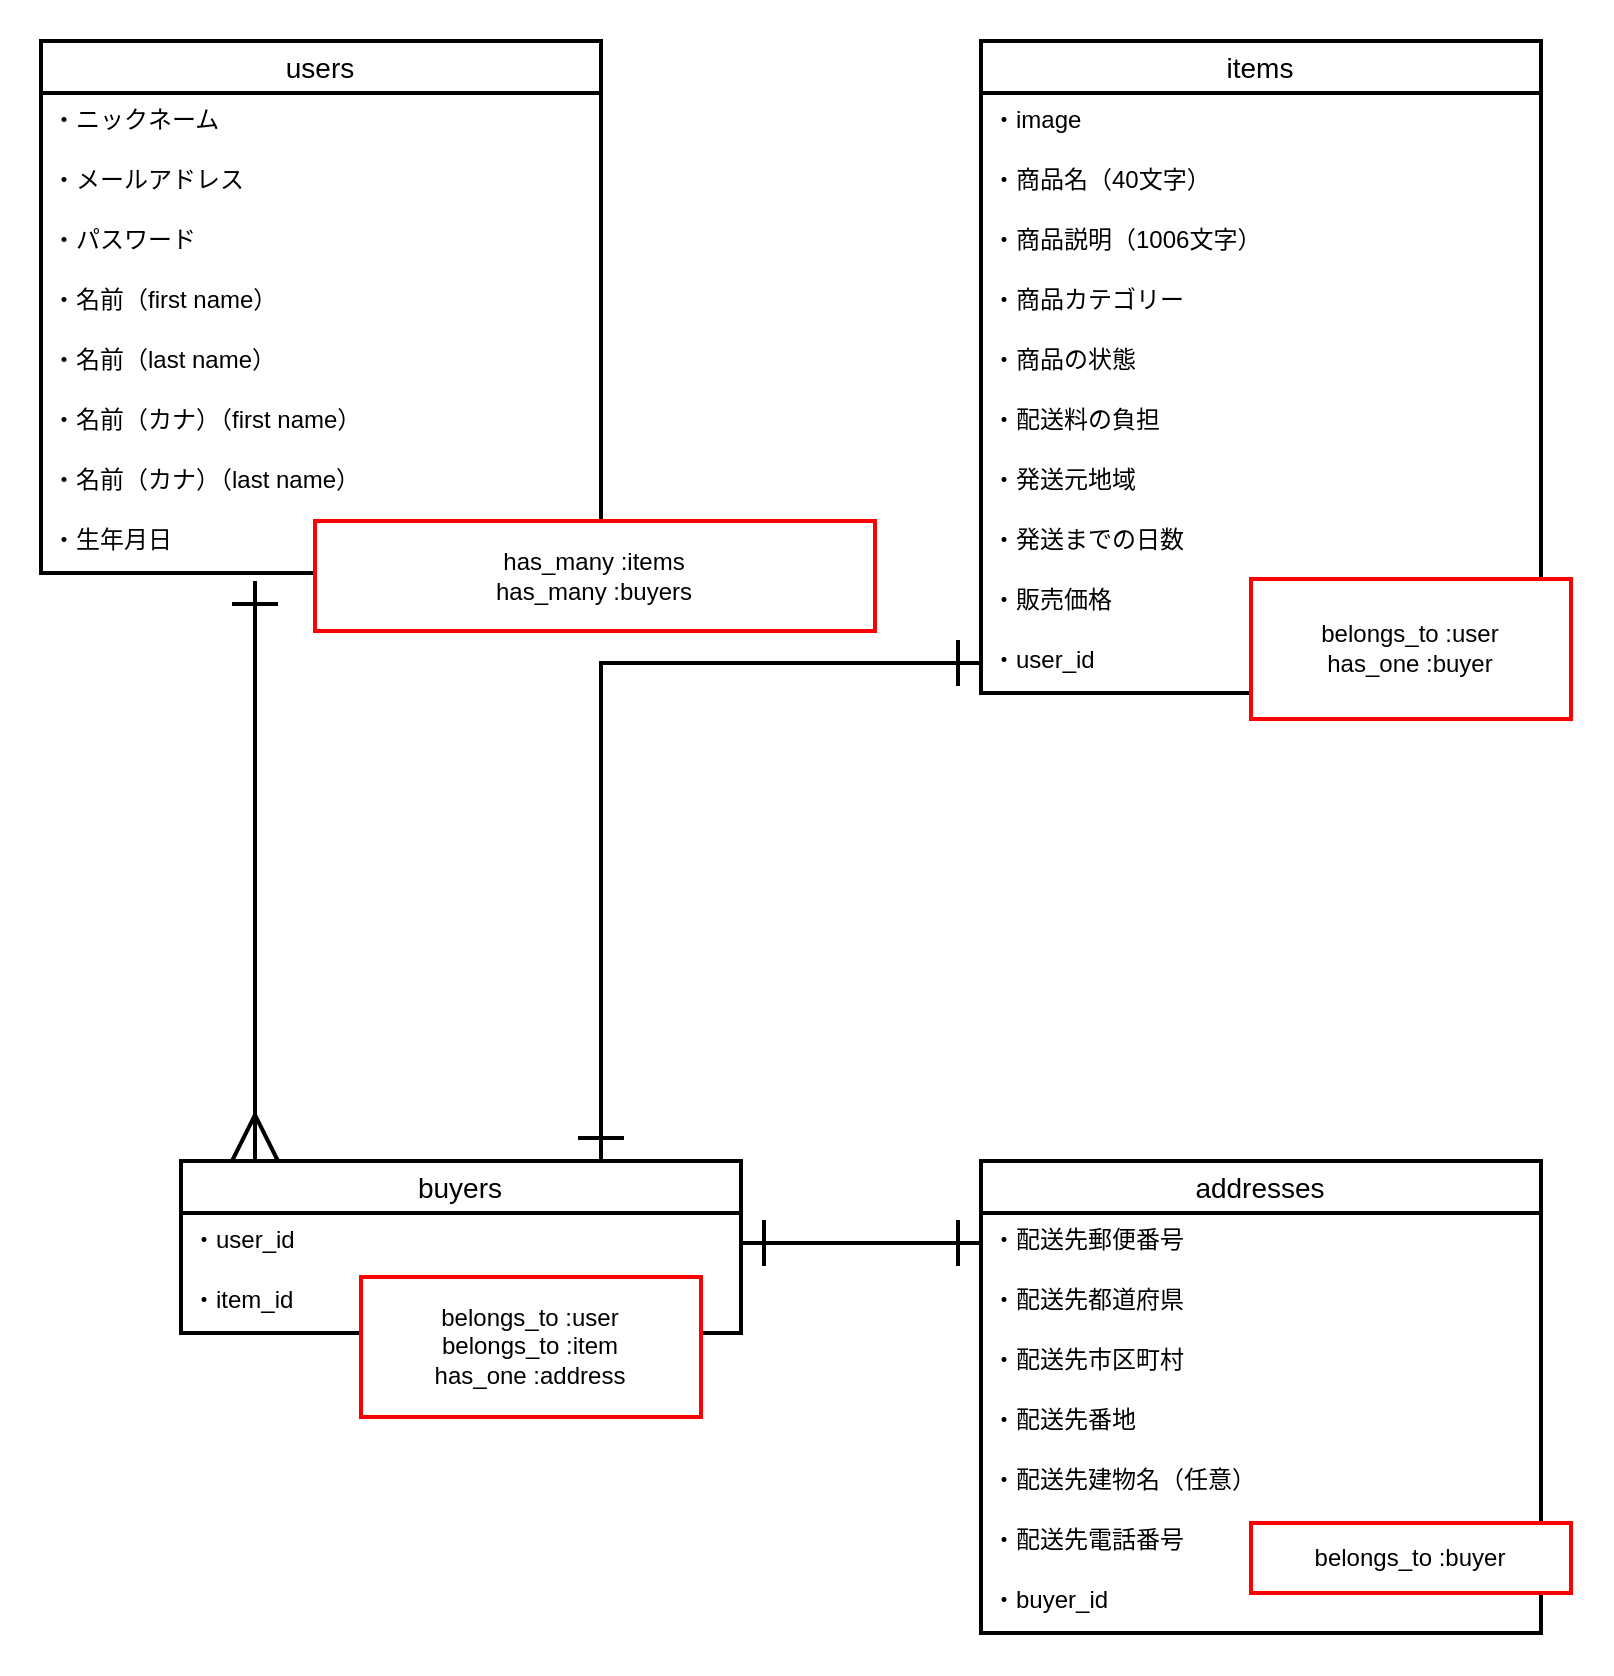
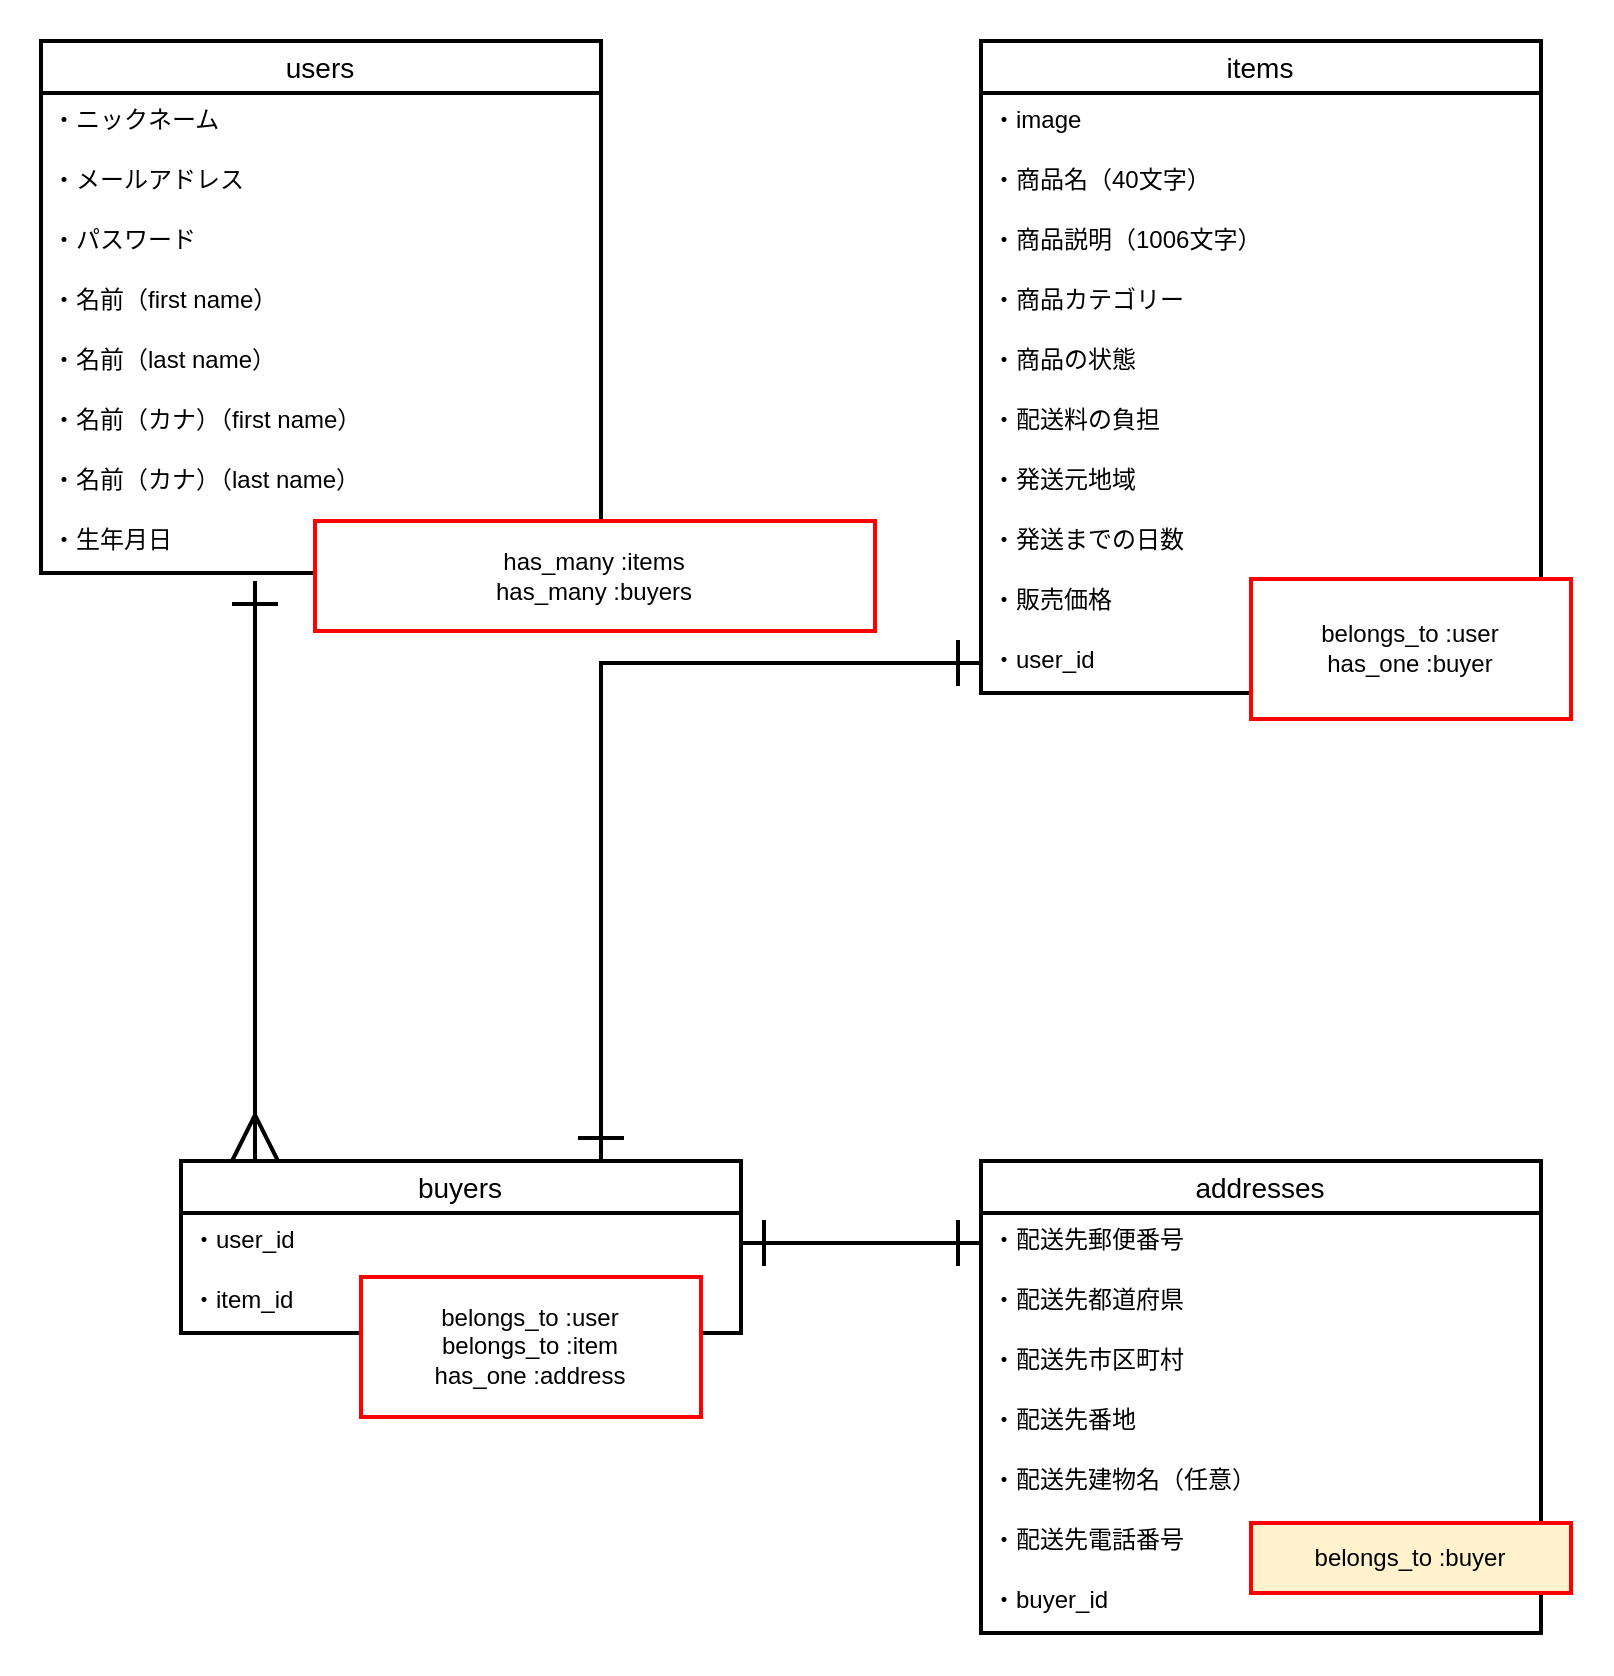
node "belongs_to :buyer": fillcolor #ffffff -> #fff2cc
